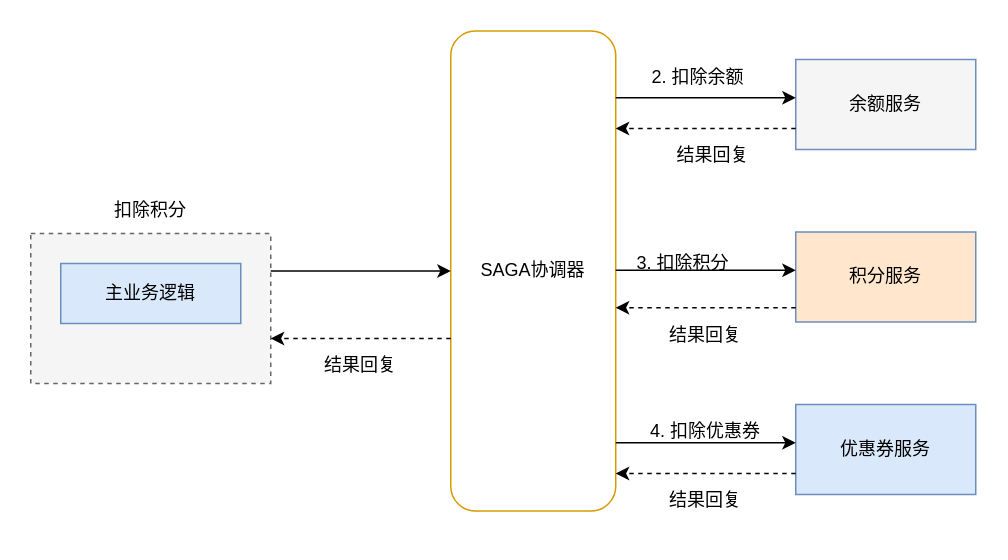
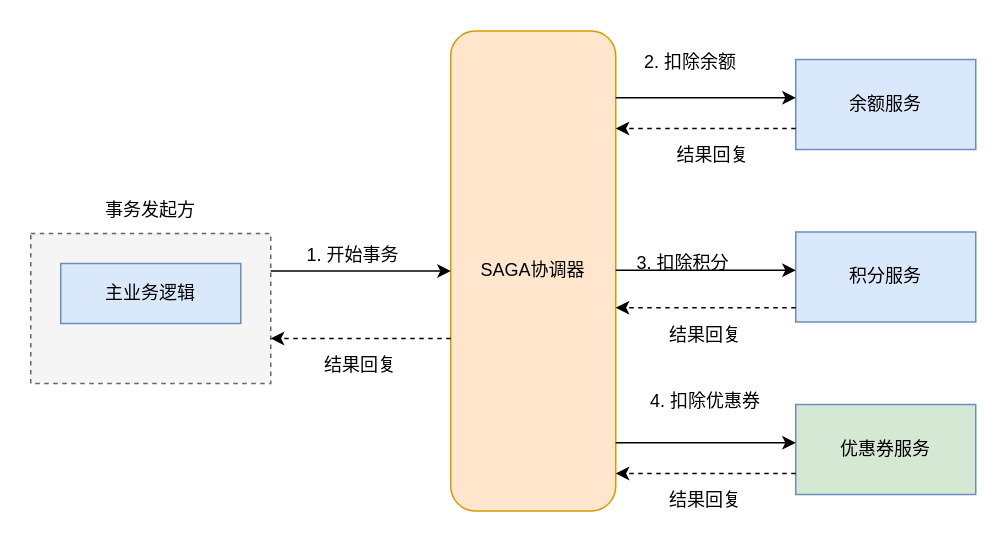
node "2. 扣除余额": moved (698, 77) -> (691, 62)
node "余额服务": fillcolor #f5f5f5 -> #dae8fc
node "扣除积分": label "扣除积分" -> "事务发起方"
node "1. 开始事务": added
node "SAGA协调器": fillcolor #ffffff -> #ffe6cc
node "积分服务": fillcolor #ffe6cc -> #dae8fc
node "4. 扣除优惠券": moved (706, 431) -> (706, 401)
node "优惠券服务": fillcolor #dae8fc -> #d5e8d4
